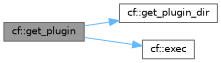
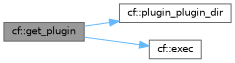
node "cf::get_plugin_dir": label "cf::get_plugin_dir" -> "cf::plugin_plugin_dir"
